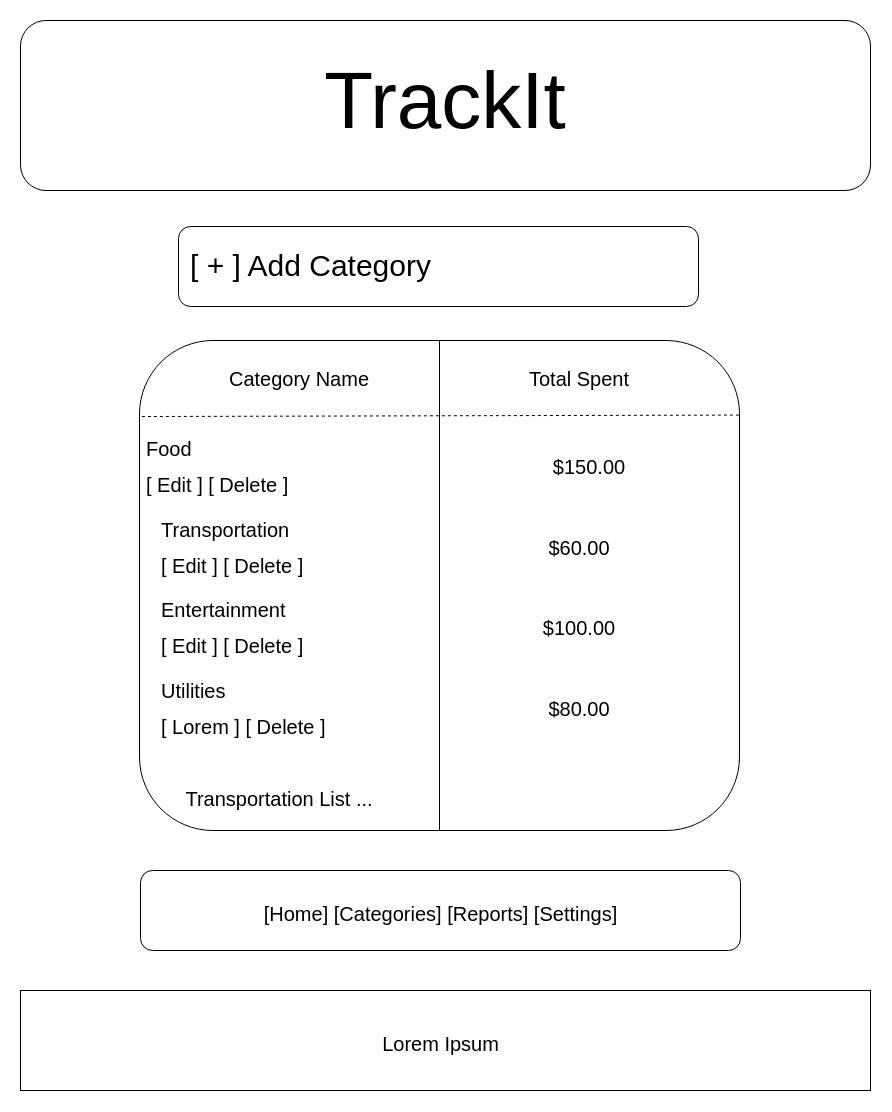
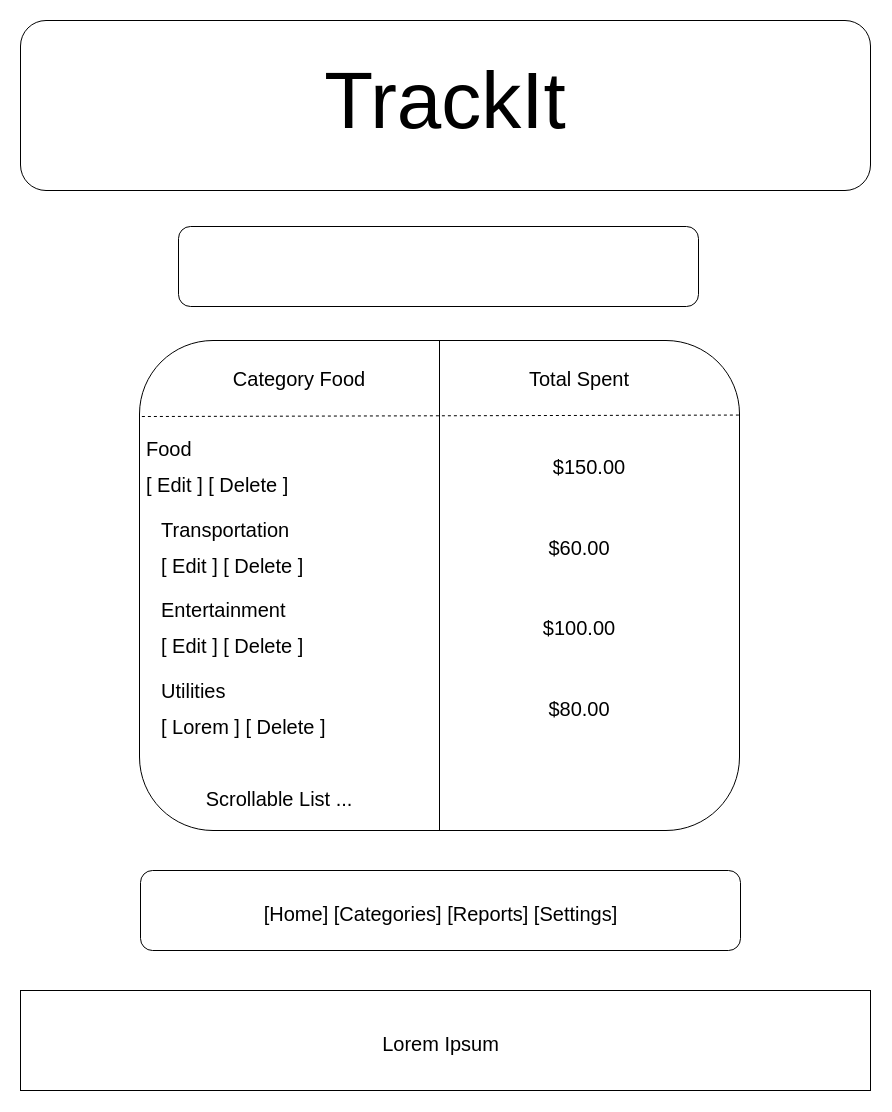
node "[ + ] Add Category": removed
node "Category Name": label "Category Name" -> "Category Food"
node "Transportation List ...": label "Transportation List ..." -> "Scrollable List ..."
